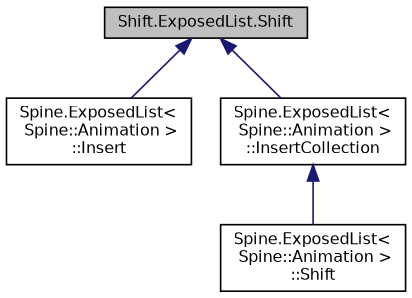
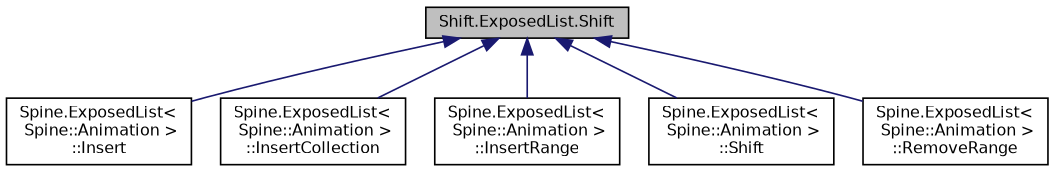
node "Spine.ExposedList< Spine::Animation > ::InsertRange": added
node "Spine.ExposedList< Spine::Animation > ::RemoveRange": added
edge "Spine.ExposedList< Spine::Animation > ::Shift" -> "Spine.ExposedList< Spine::Animation > ::InsertCollection": now "Spine.ExposedList< Spine::Animation > ::Shift" -> "Shift.ExposedList.Shift"
